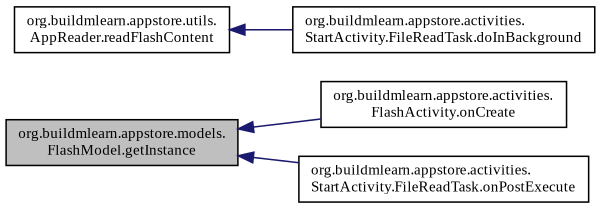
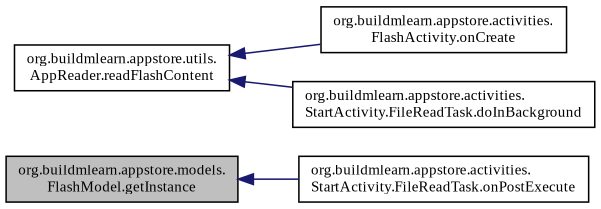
edge "org.buildmlearn.appstore.activities. FlashActivity.onCreate" -> "org.buildmlearn.appstore.models. FlashModel.getInstance": now "org.buildmlearn.appstore.activities. FlashActivity.onCreate" -> "org.buildmlearn.appstore.utils. AppReader.readFlashContent"
